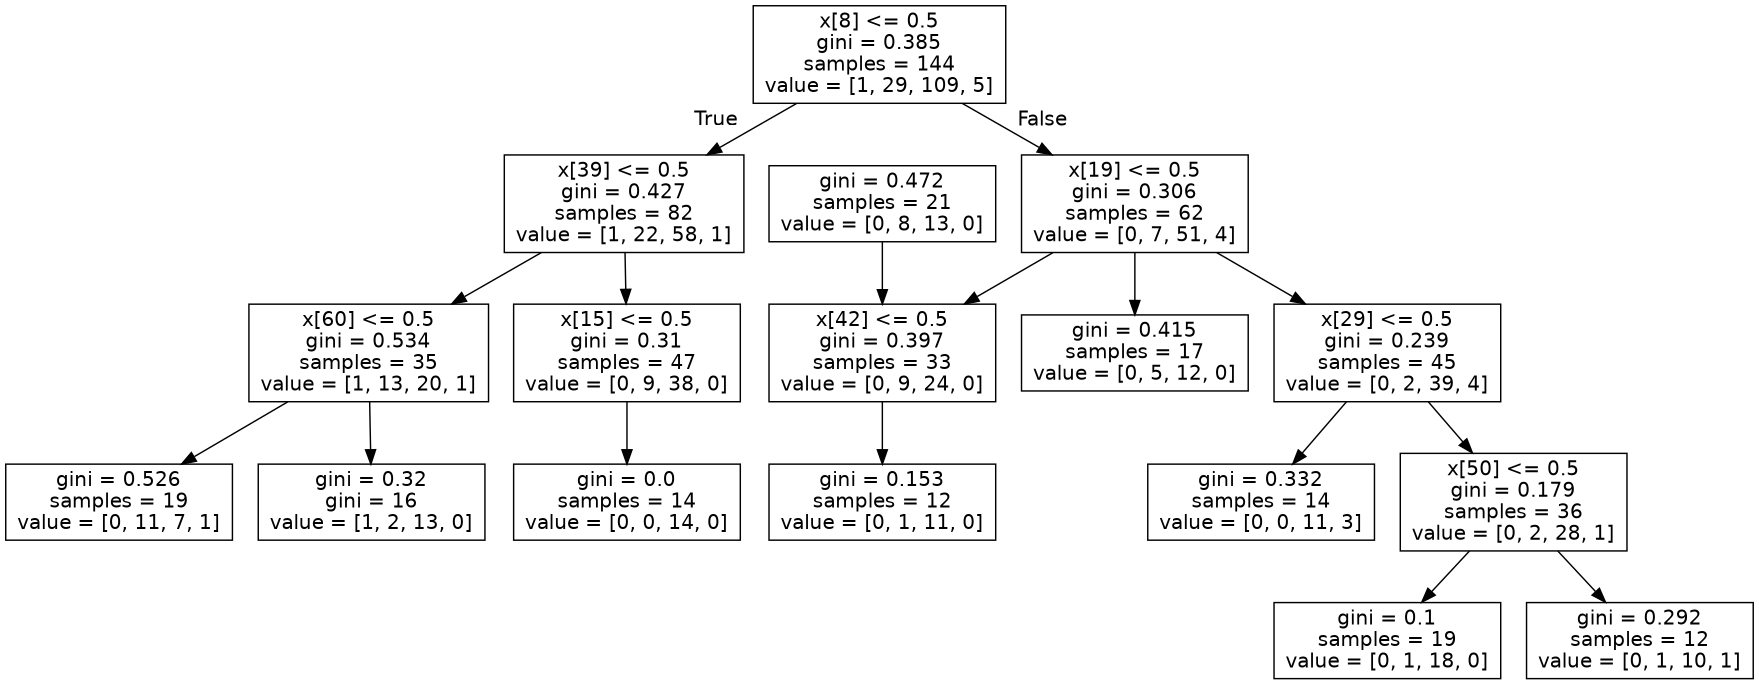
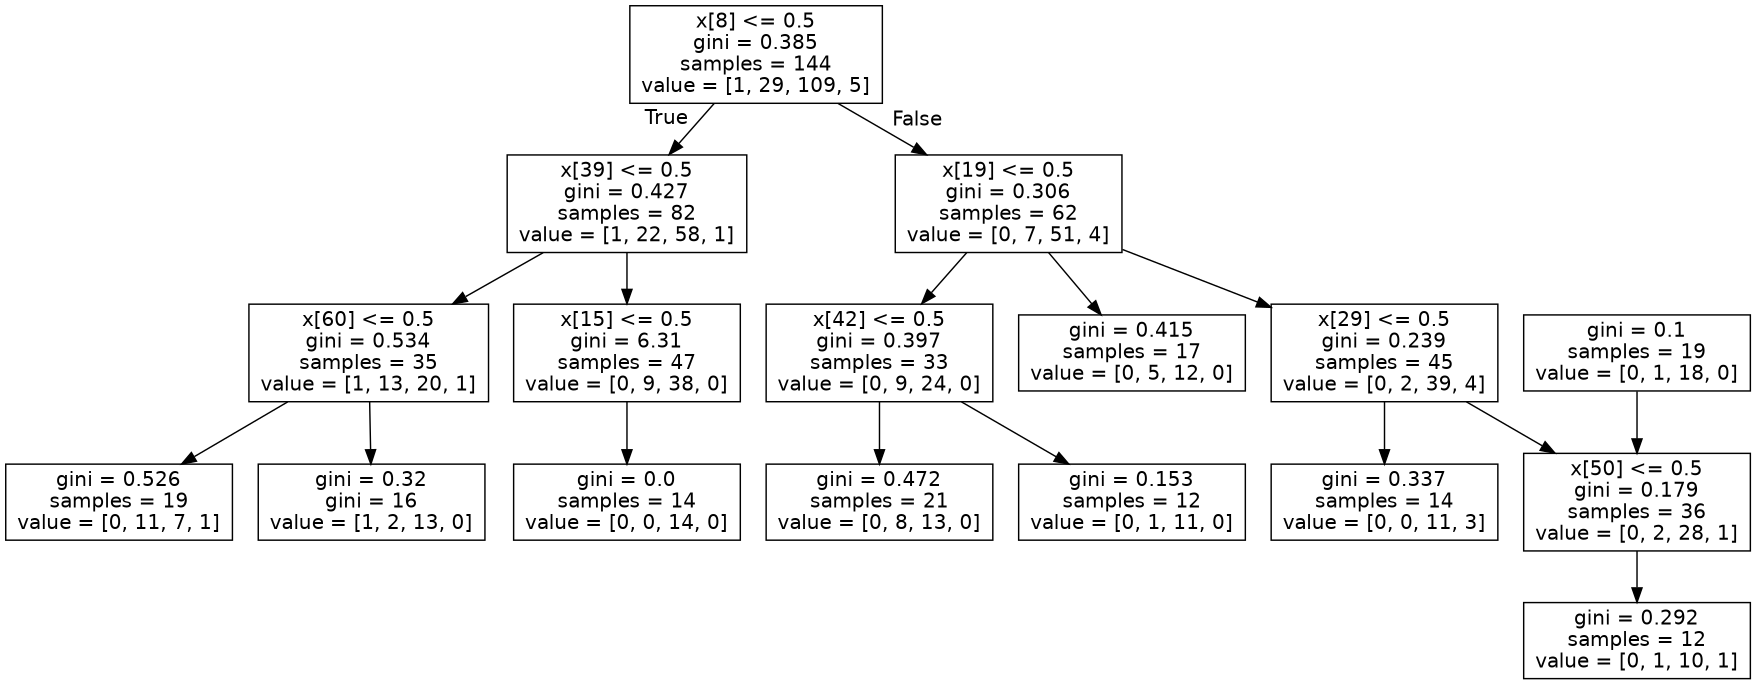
edge "gini = 0.472 samples = 21 value = [0, 8, 13, 0]" -> "x[42] <= 0.5 gini = 0.397 samples = 33 value = [0, 9, 24, 0]": reversed
node "x[15] <= 0.5 gini = 0.31 samples = 47 value = [0, 9, 38, 0]": label "x[15] <= 0.5 gini = 0.31 samples = 47 value = [0, 9, 38, 0]" -> "x[15] <= 0.5 gini = 6.31 samples = 47 value = [0, 9, 38, 0]"
node "gini = 0.332 samples = 14 value = [0, 0, 11, 3]": label "gini = 0.332 samples = 14 value = [0, 0, 11, 3]" -> "gini = 0.337 samples = 14 value = [0, 0, 11, 3]"
edge "x[50] <= 0.5 gini = 0.179 samples = 36 value = [0, 2, 28, 1]" -> "gini = 0.1 samples = 19 value = [0, 1, 18, 0]": reversed
